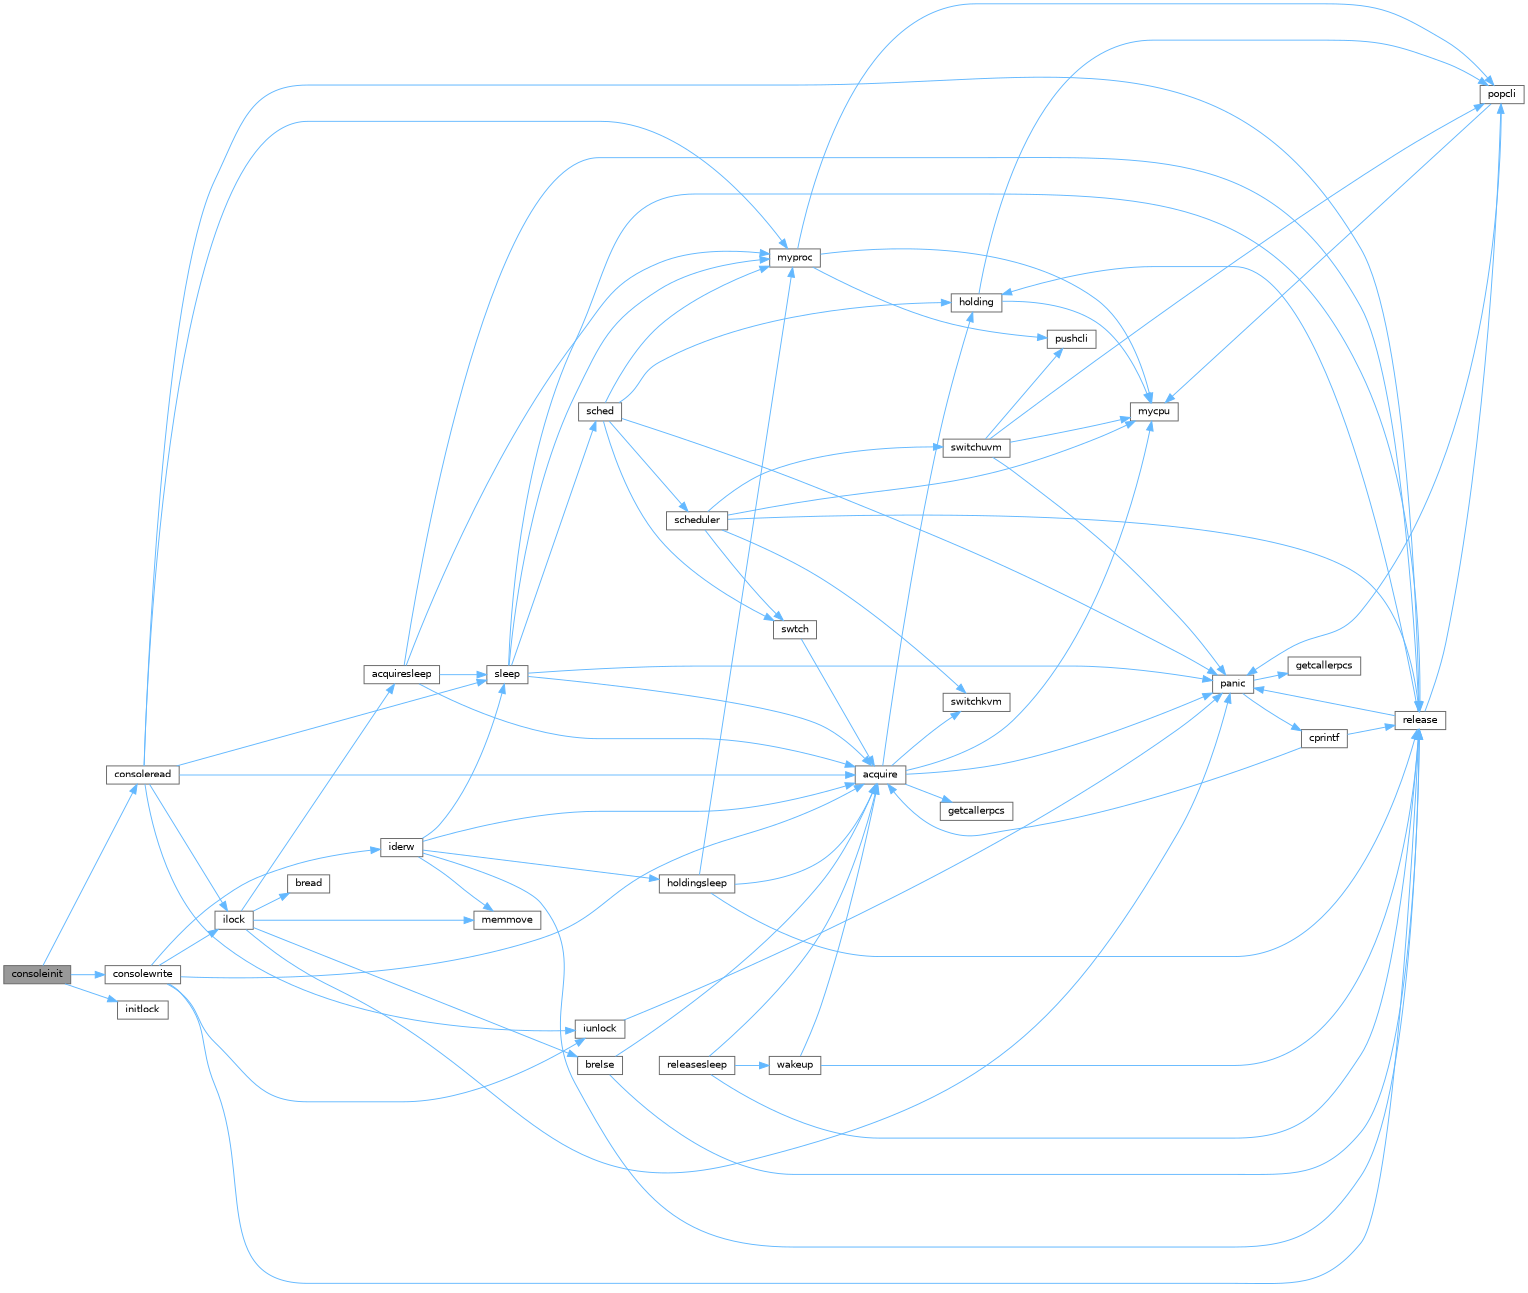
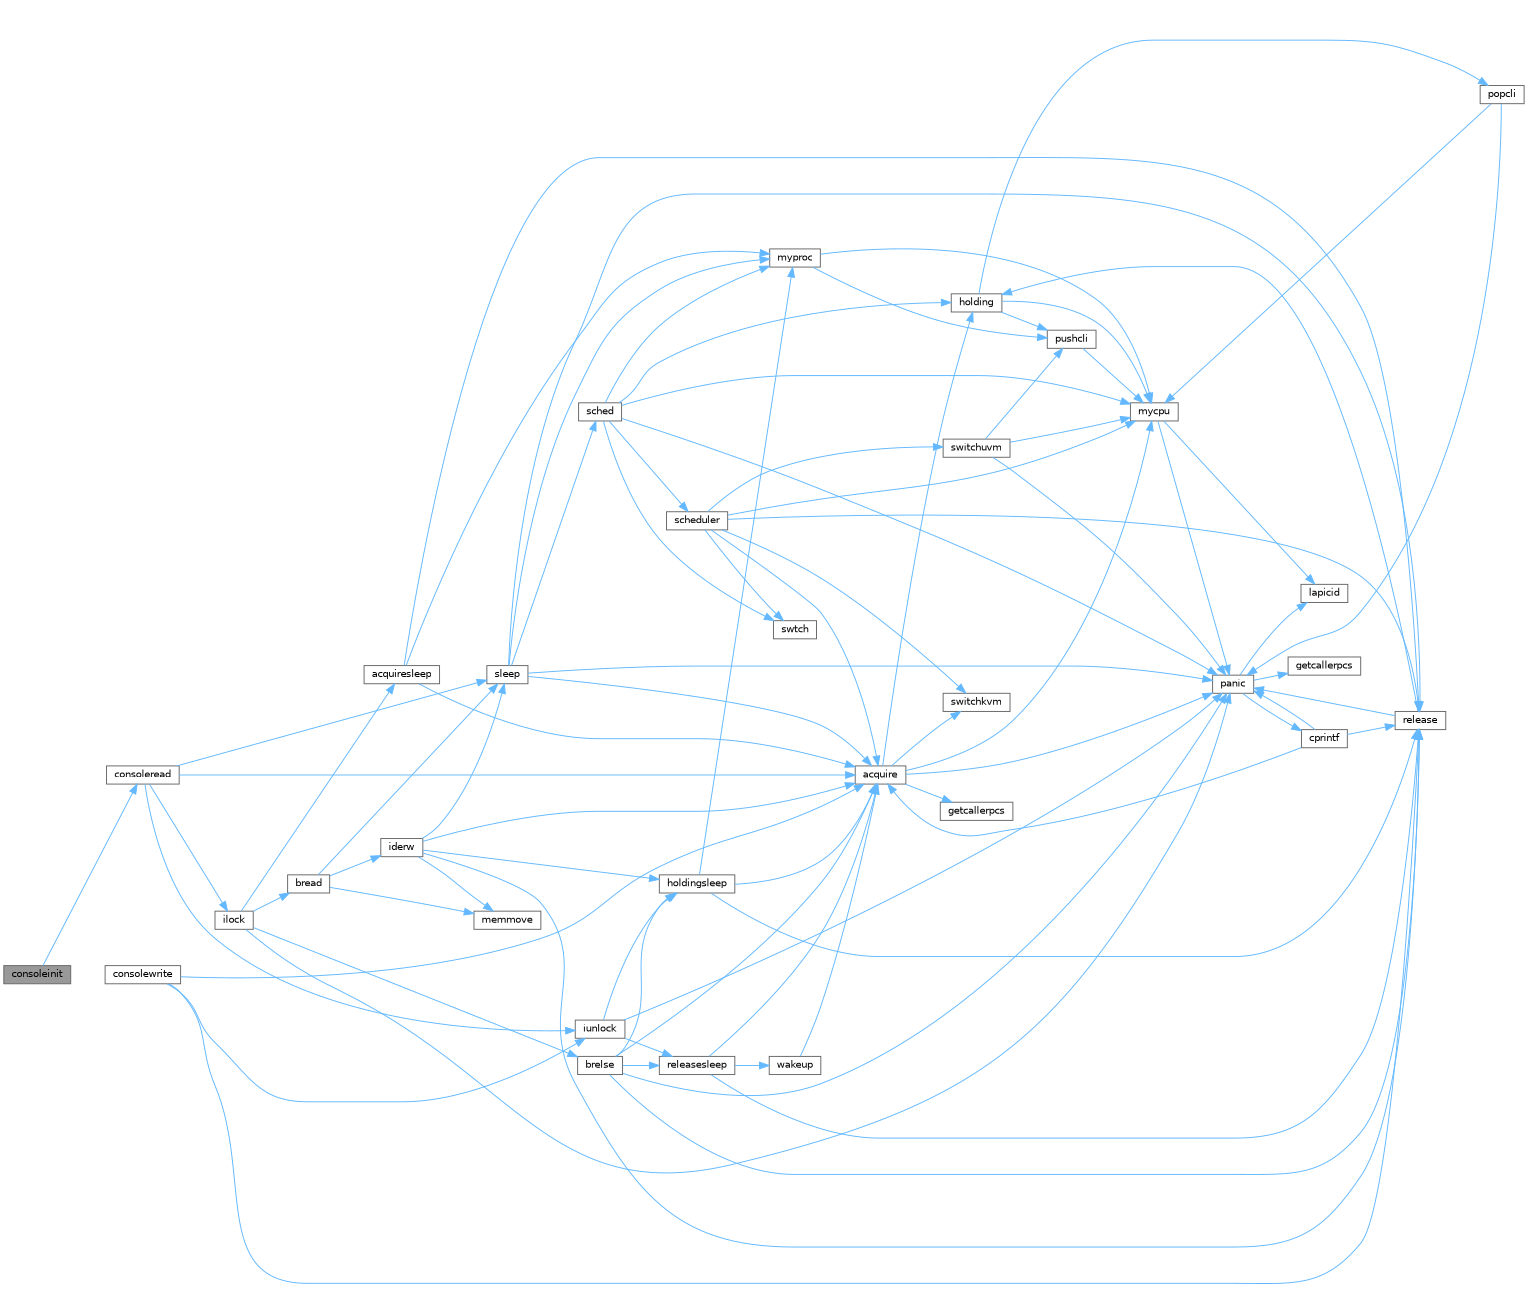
edge "myproc" -> "popcli": removed
edge "consoleread" -> "release": removed
edge "consoleread" -> "myproc": removed
edge "switchuvm" -> "popcli": removed
edge "holding" -> "pushcli": added
edge "pushcli" -> "mycpu": added
edge "sched" -> "mycpu": added
edge "release" -> "popcli": removed
edge "mycpu" -> "panic": added
node "lapicid": added
edge "acquiresleep" -> "sleep": now "bread" -> "sleep"
edge "swtch" -> "acquire": now "scheduler" -> "acquire"
edge "cprintf" -> "panic": added
edge "consolewrite" -> "iderw": now "bread" -> "iderw"
edge "ilock" -> "memmove": now "bread" -> "memmove"
edge "consolewrite" -> "ilock": removed
edge "iunlock" -> "holdingsleep": added
edge "consoleinit" -> "consolewrite": removed
edge "brelse" -> "holdingsleep": added
edge "brelse" -> "panic": added
node "initlock": removed
edge "iunlock" -> "releasesleep": added
edge "brelse" -> "releasesleep": added
edge "wakeup" -> "release": removed
